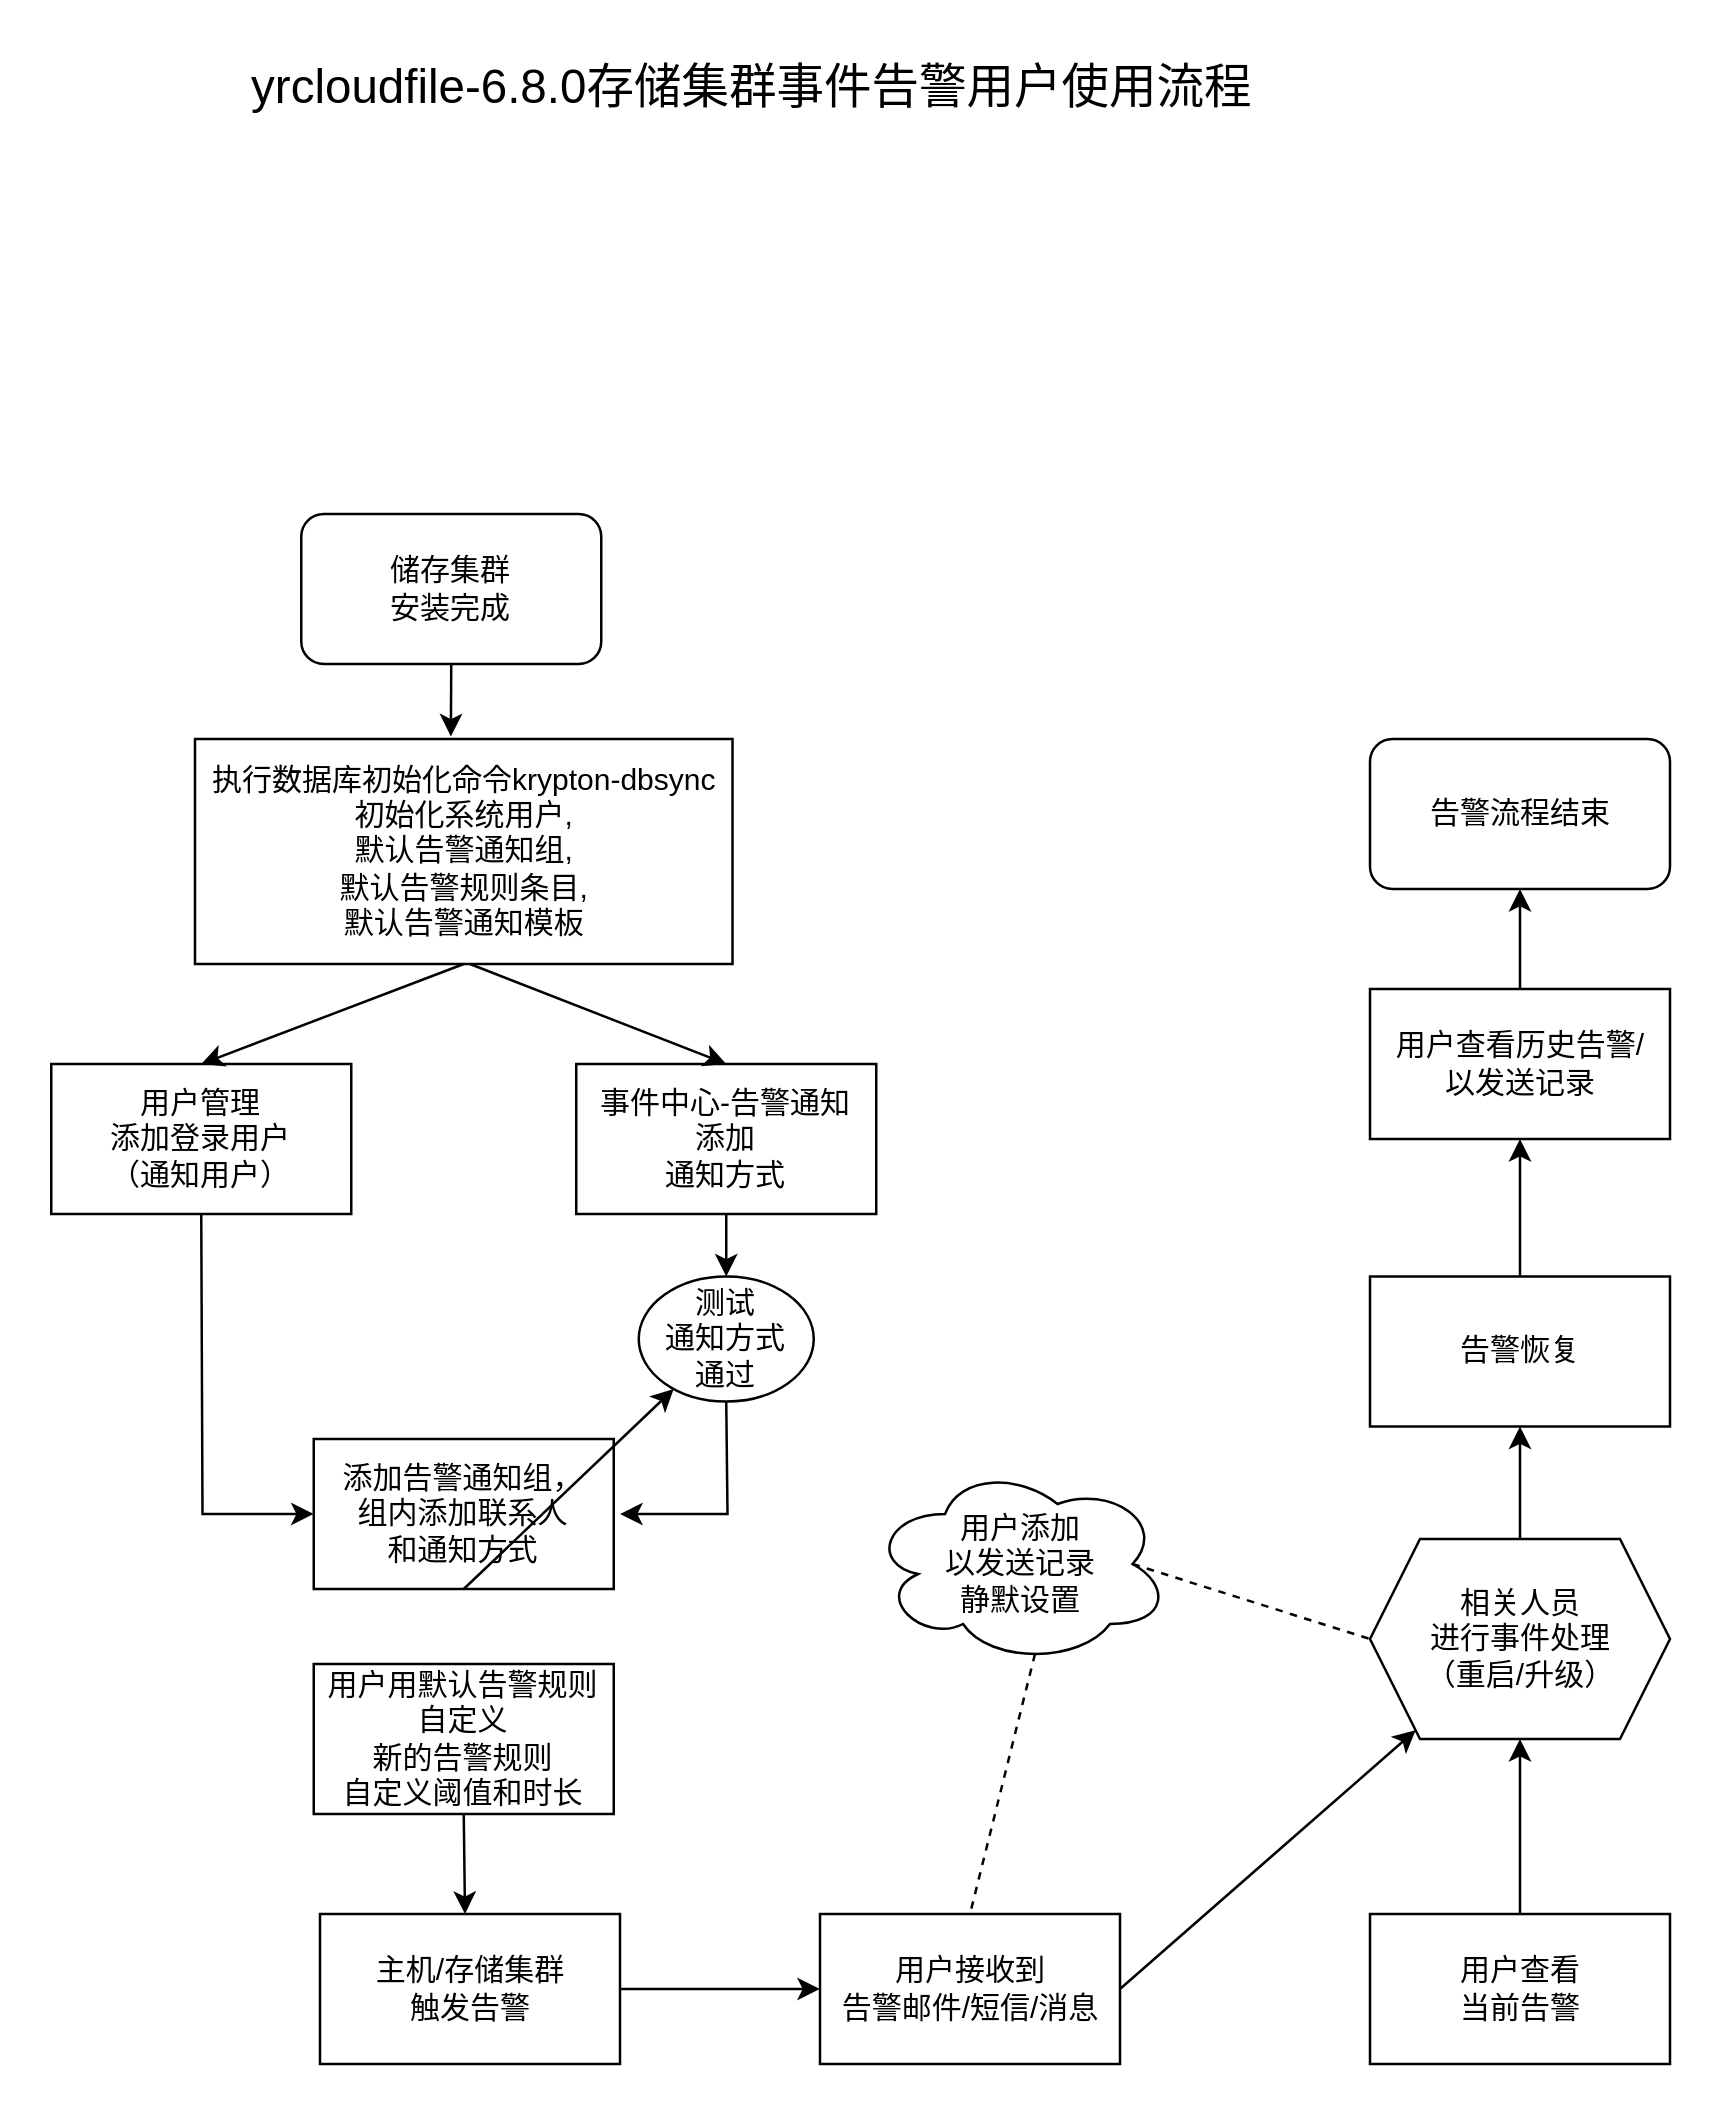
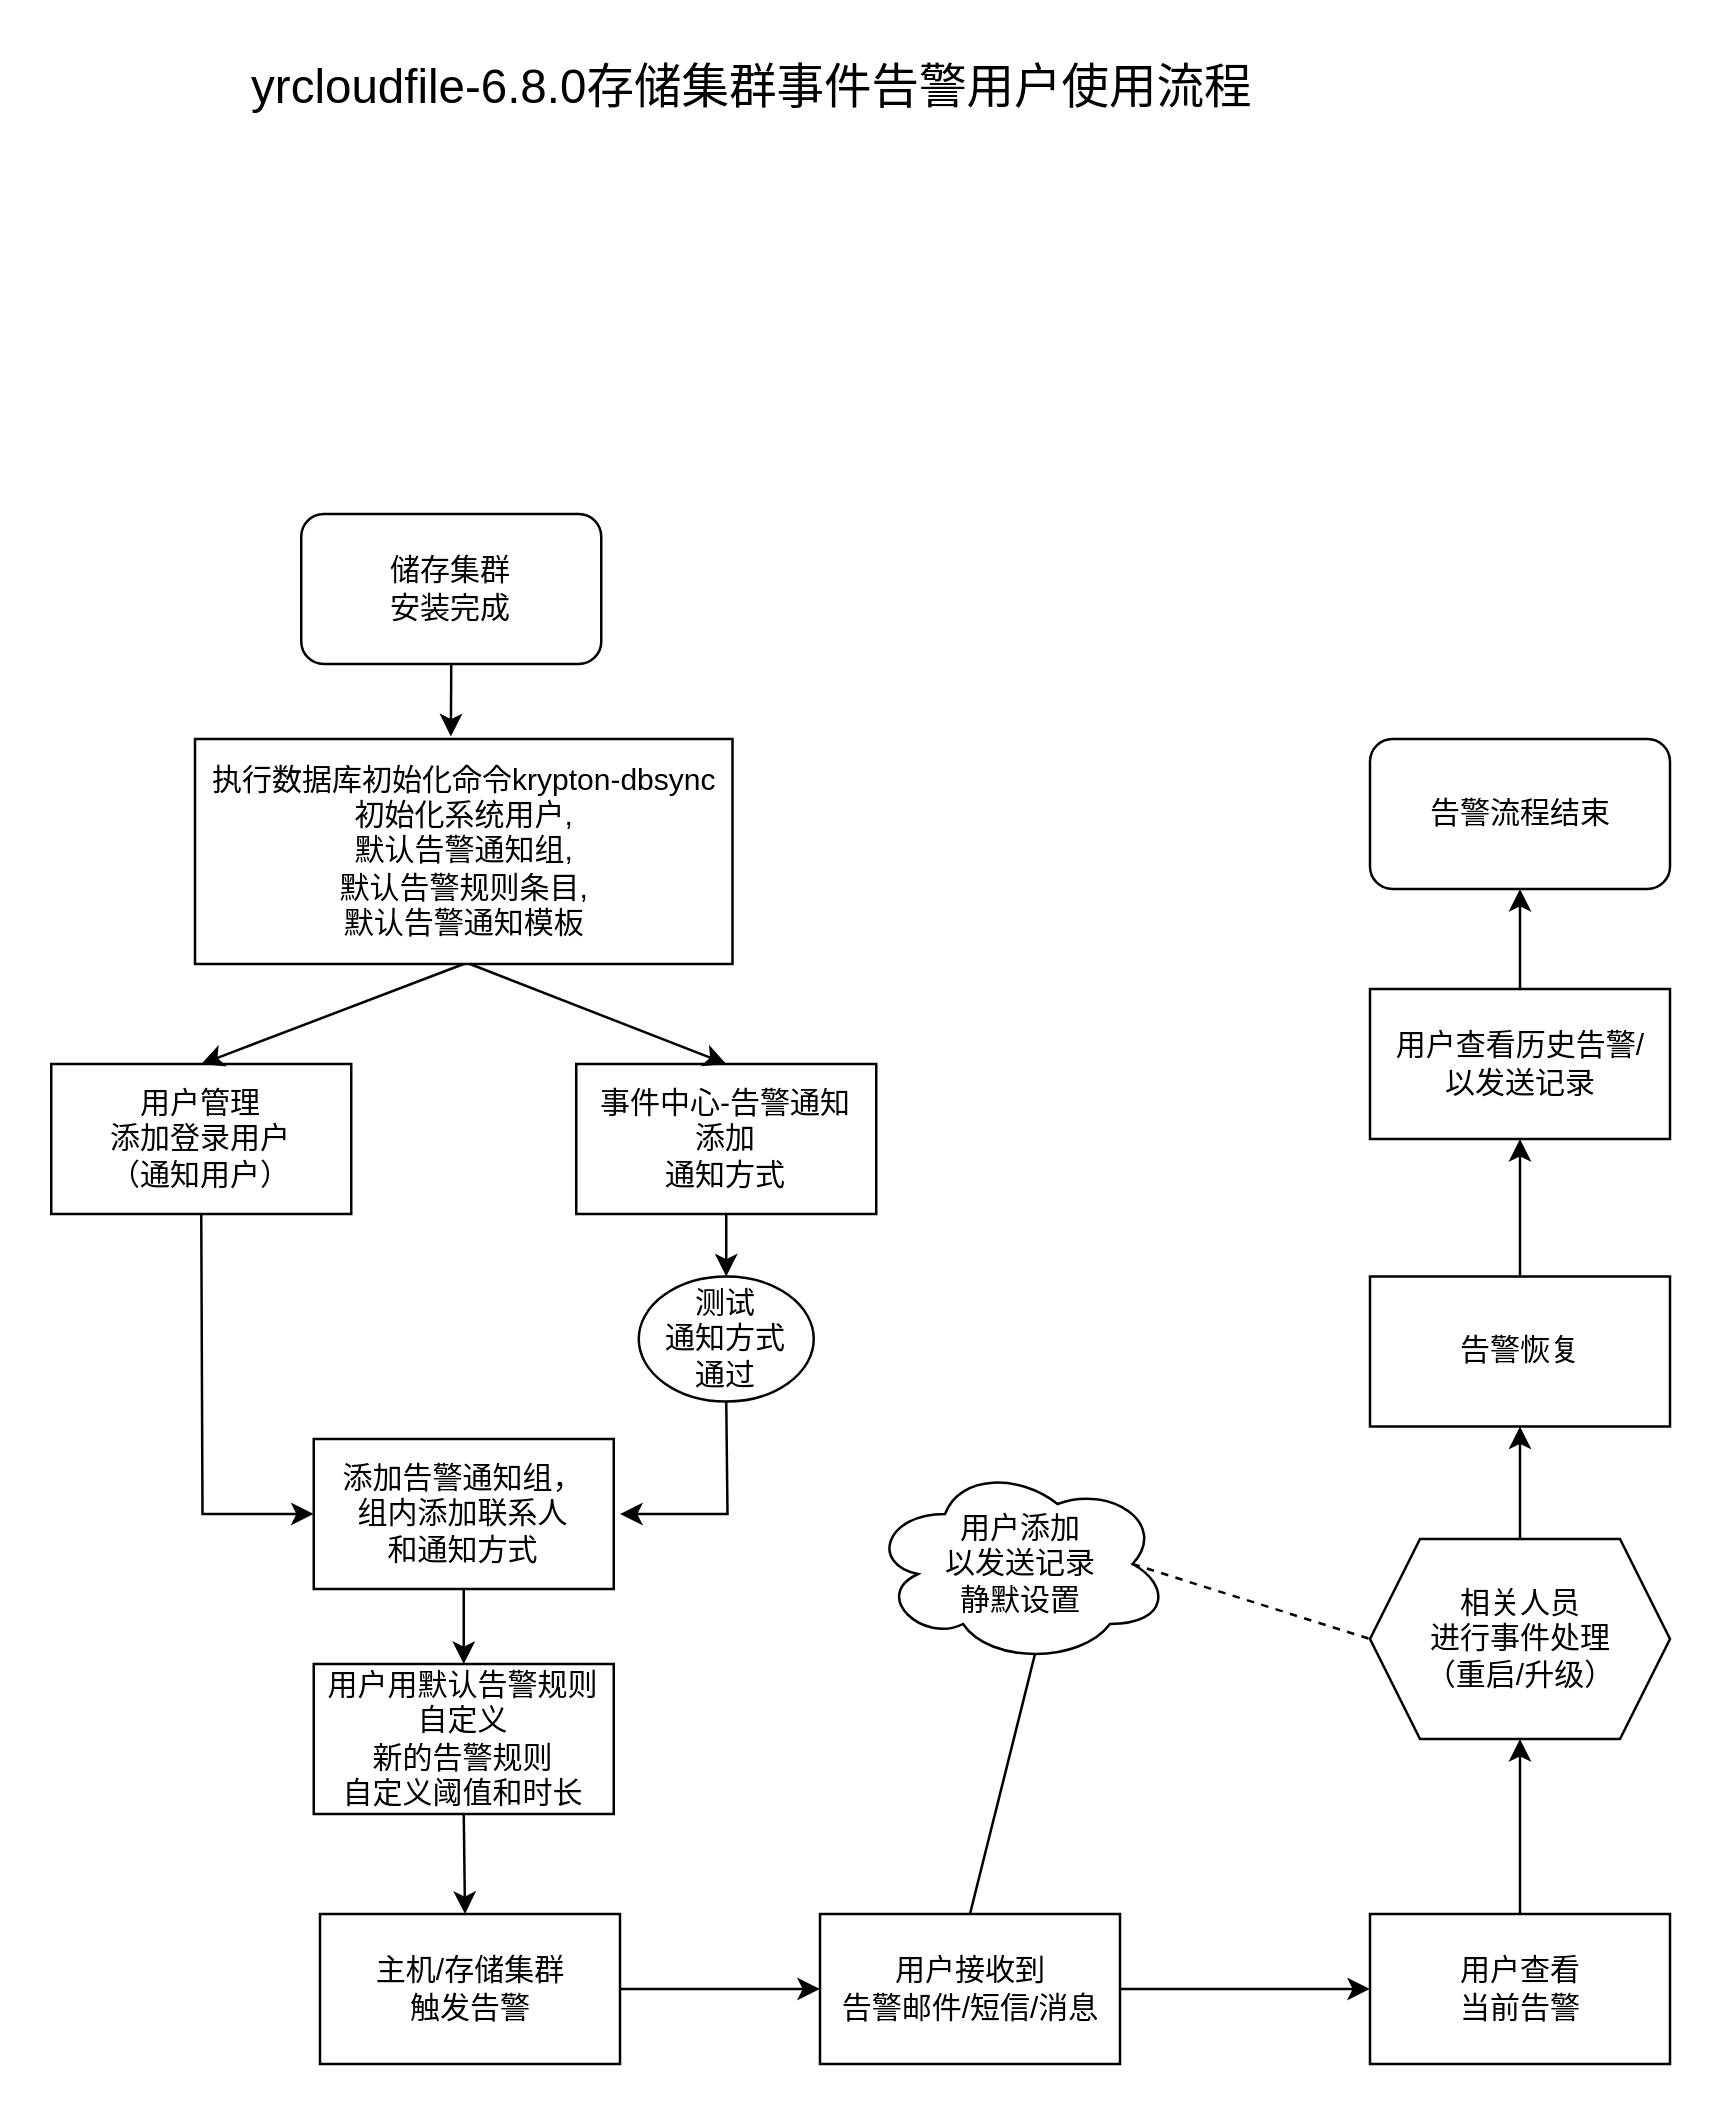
edge "添加告警通知组， 组内添加联系人 和通知方式" -> "测试 通知方式 通过": now "添加告警通知组， 组内添加联系人 和通知方式" -> "用户用默认告警规则 自定义 新的告警规则 自定义阈值和时长"
edge "用户添加 以发送记录 静默设置" -- "用户接收到 告警邮件/短信/消息": style dashed -> solid
edge "用户接收到 告警邮件/短信/消息" -> "相关人员 进行事件处理 （重启/升级）": now "用户接收到 告警邮件/短信/消息" -> "用户查看 当前告警"
